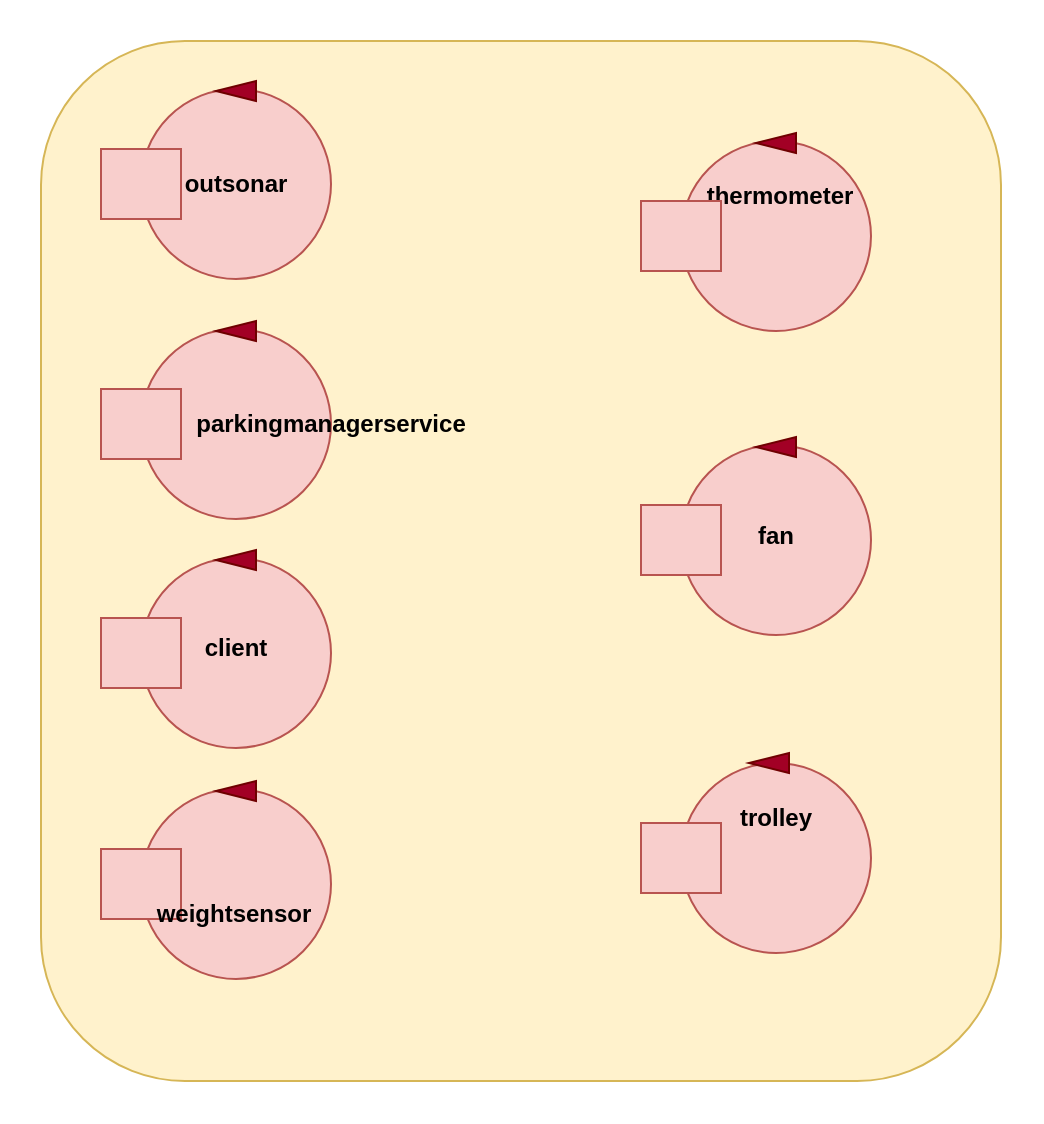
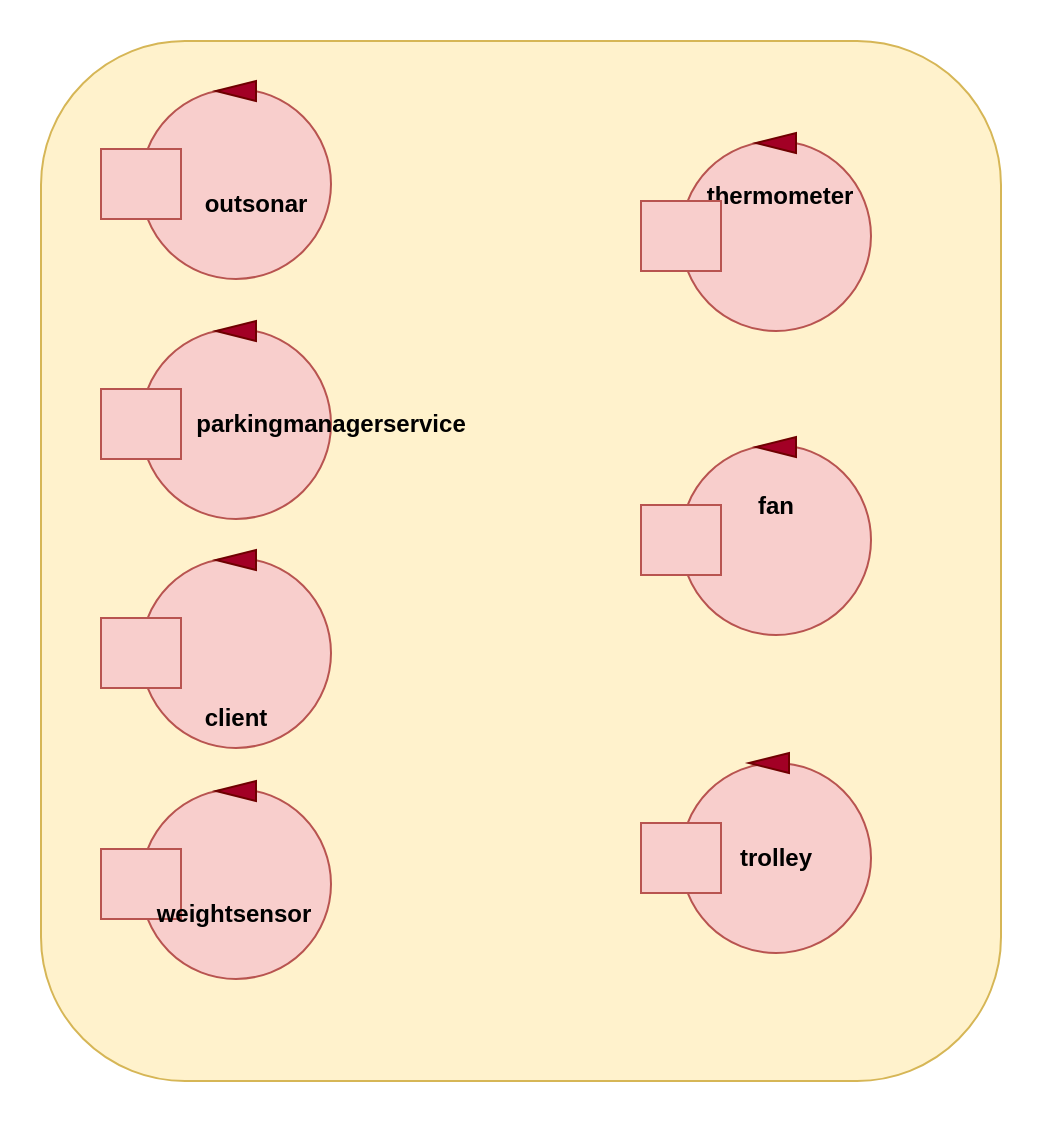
node "outsonar": moved (237, 185) -> (257, 205)
node "fan": moved (777, 537) -> (777, 507)
node "client": moved (237, 650) -> (237, 720)
node "trolley": moved (777, 819) -> (777, 859)
